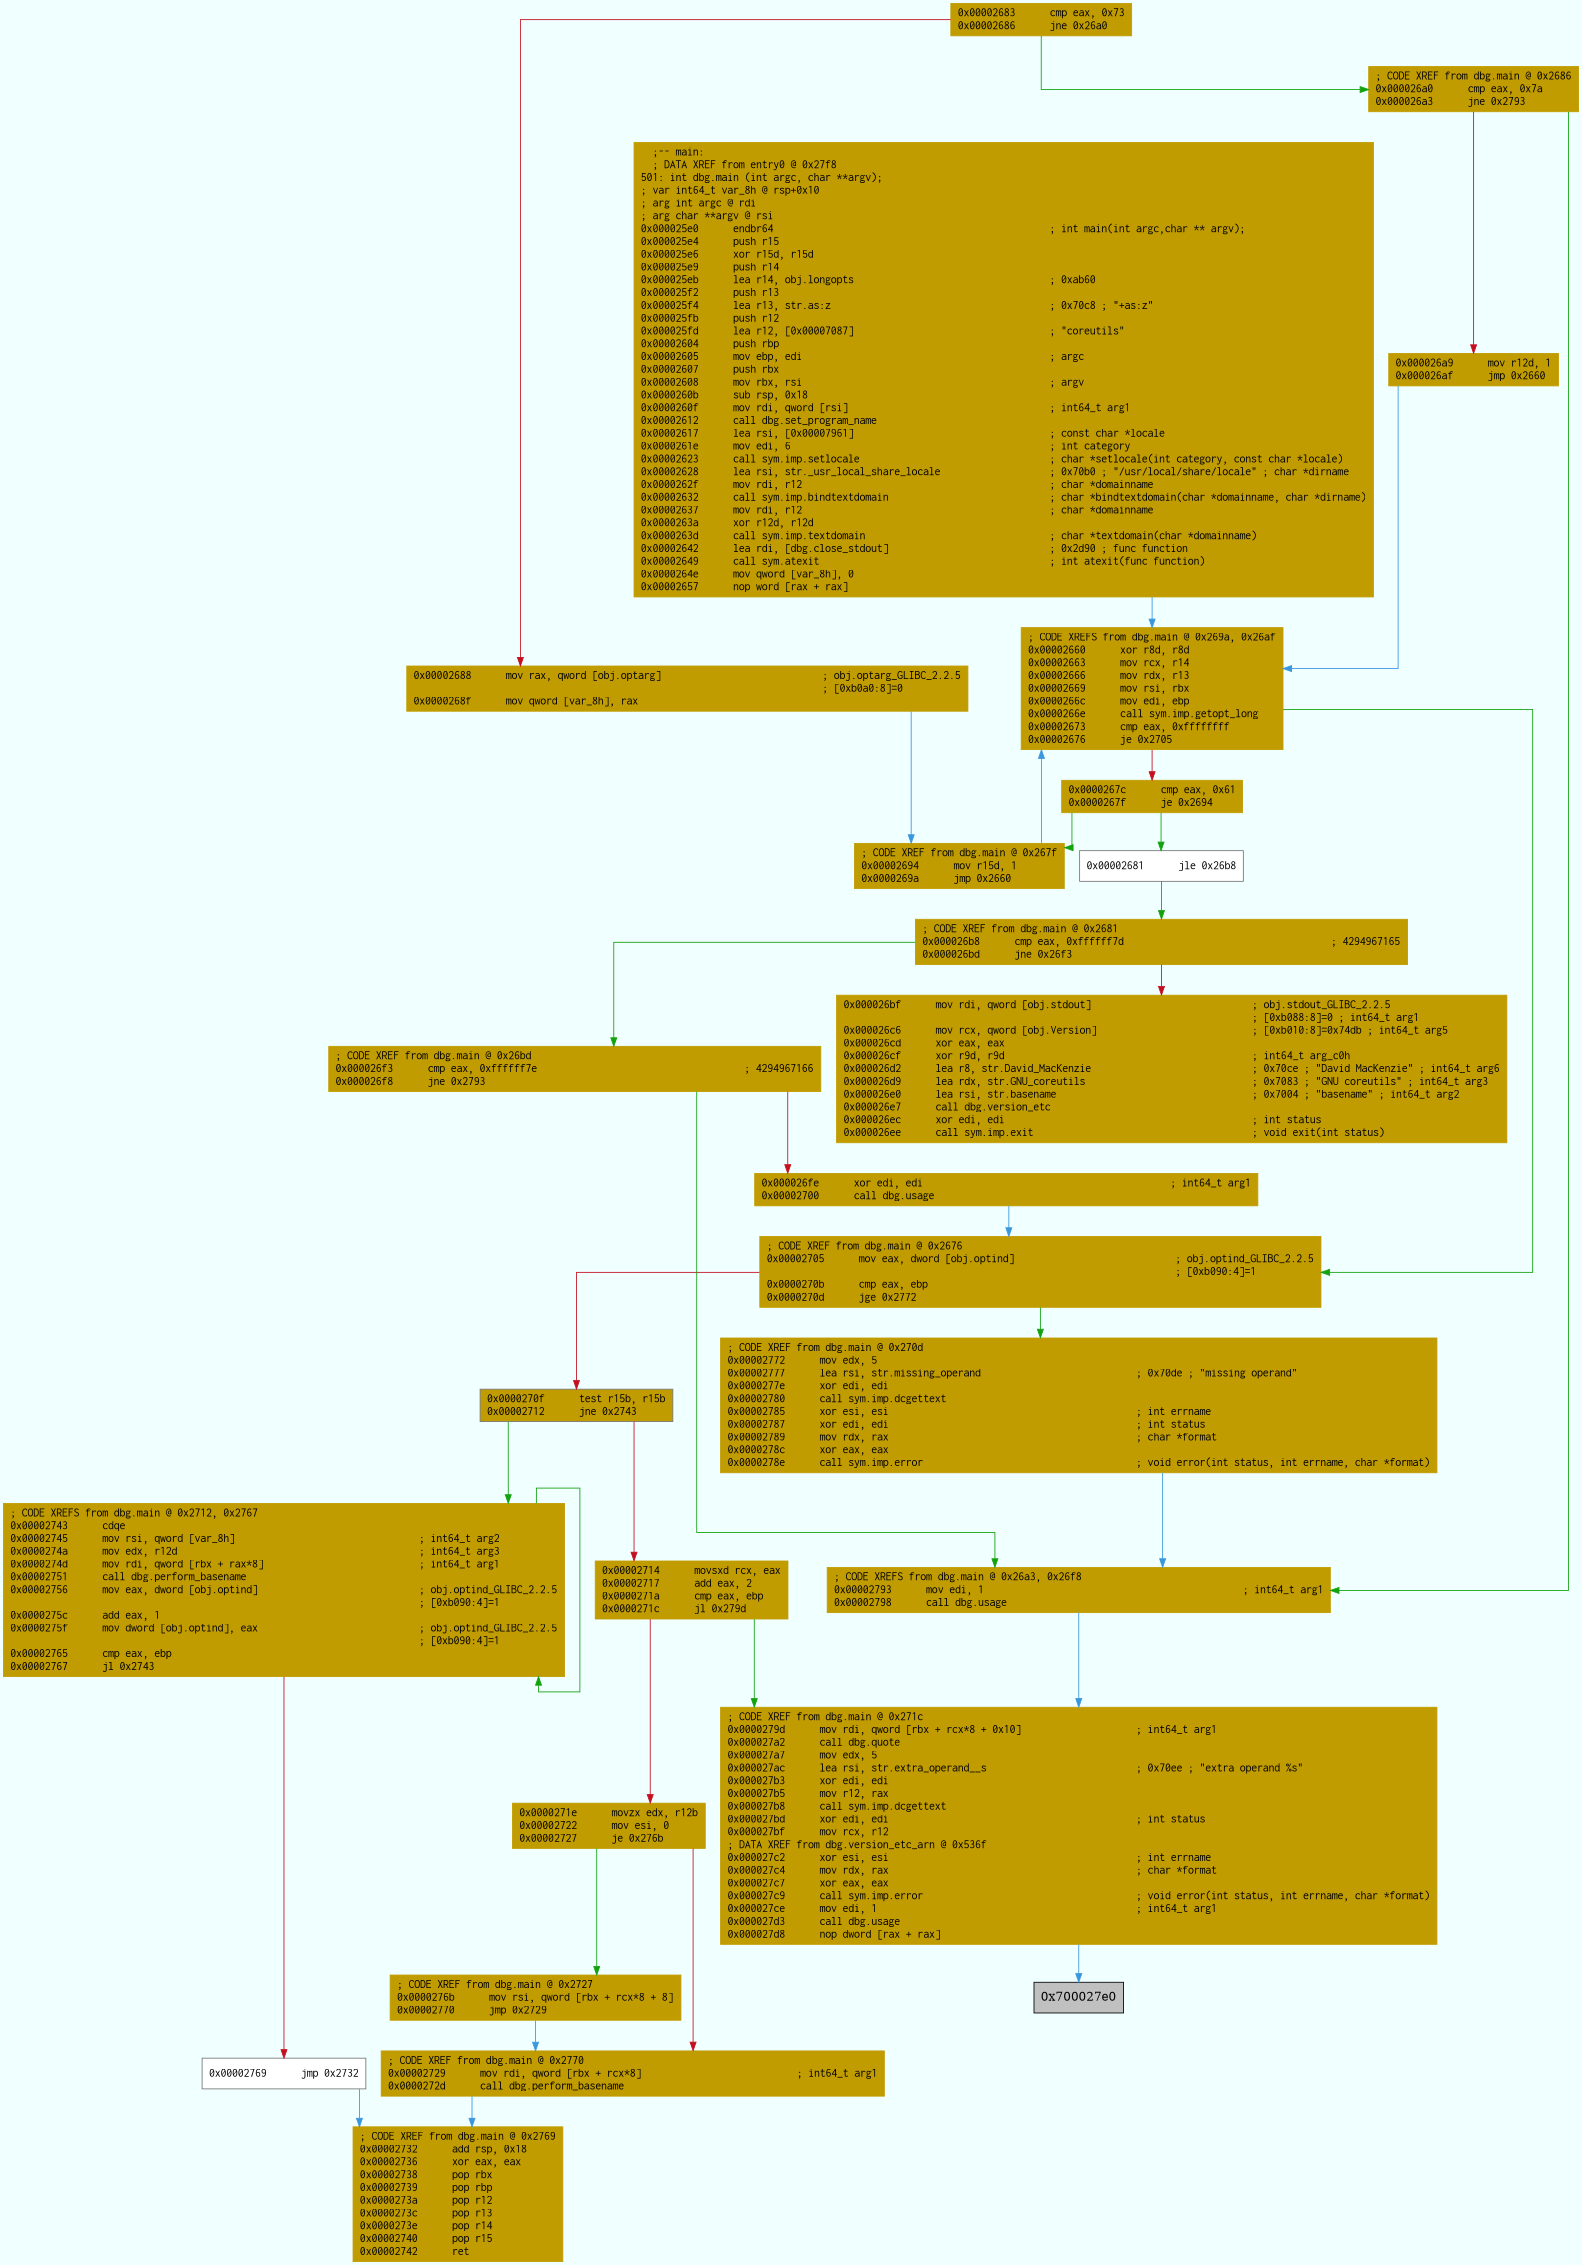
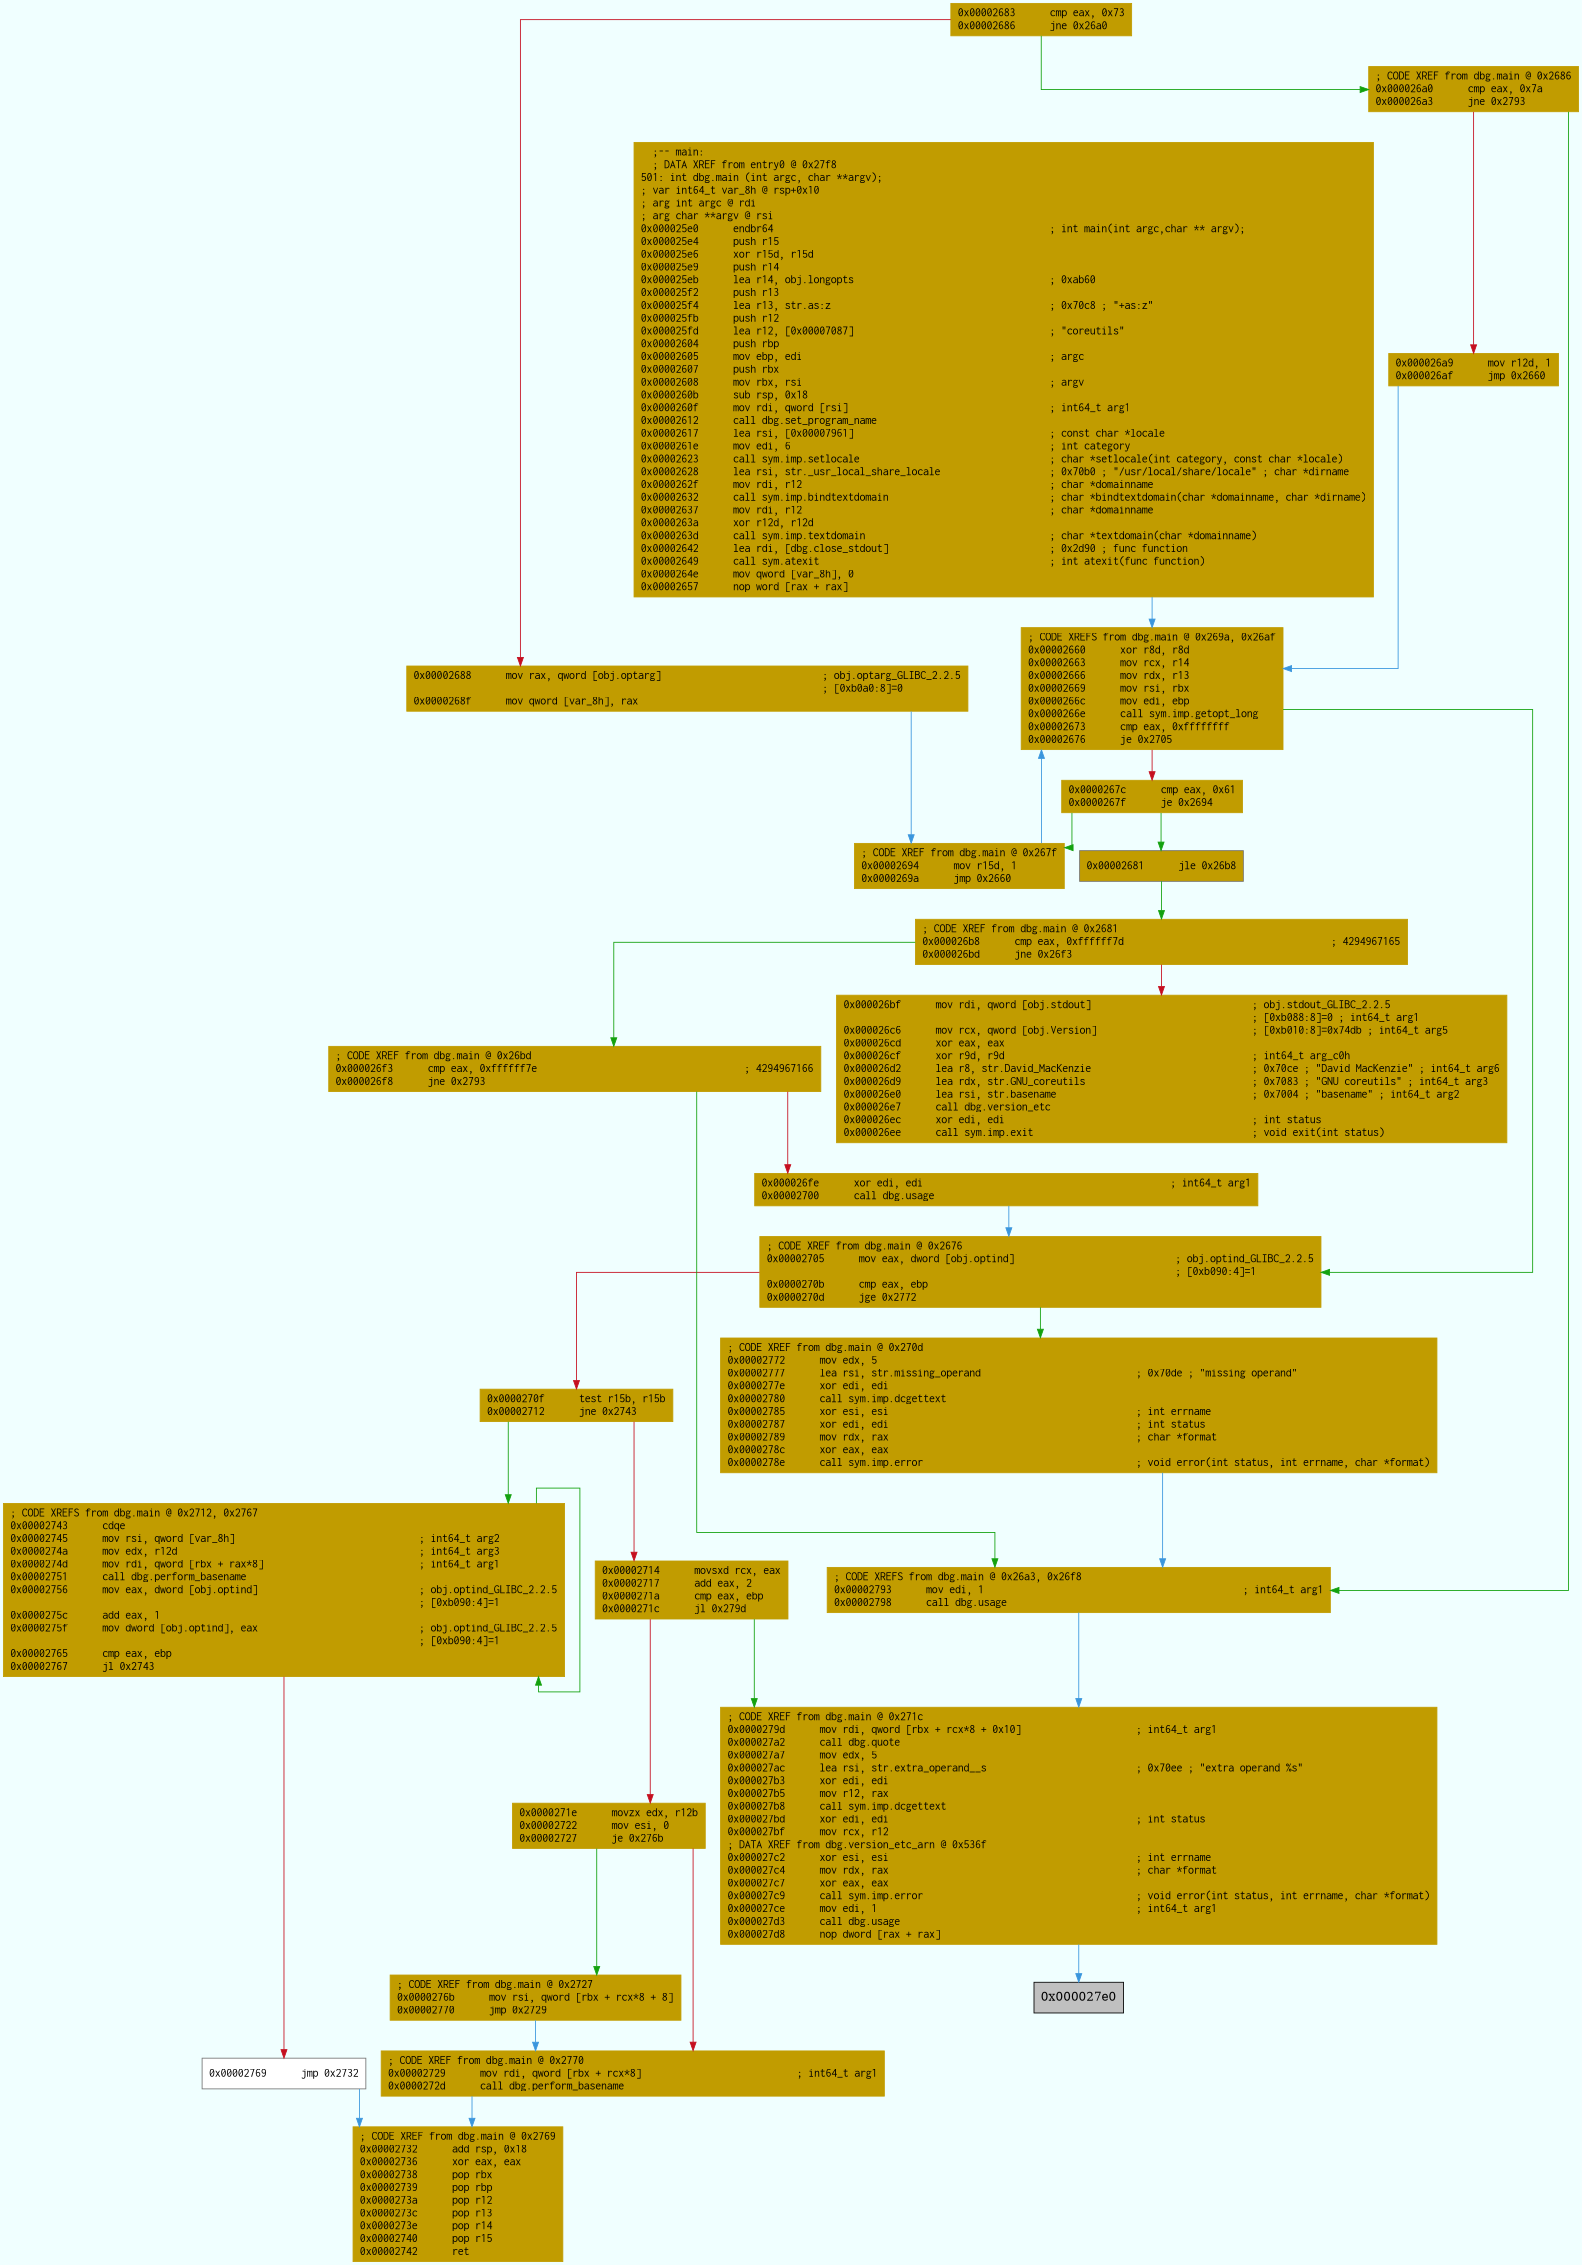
node "0x00002681      jle 0x26b8": fillcolor white -> #c19c00
node "0x0000270f      test r15b, r15b 0x00002712      jne 0x2743": color #767676 -> #c19c00
node "0x700027e0": label "0x700027e0" -> "0x000027e0"
